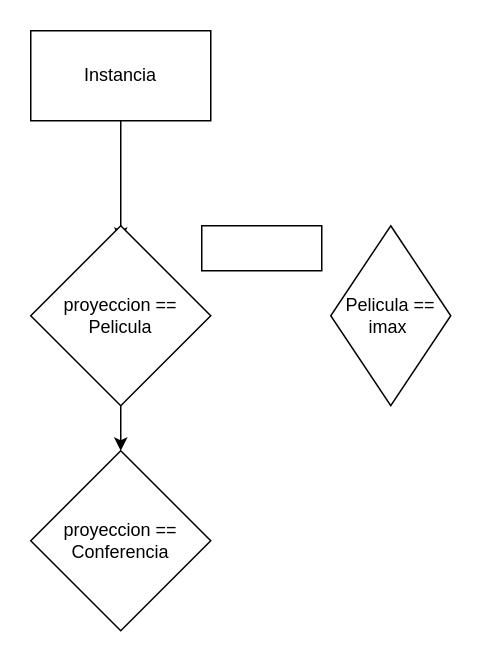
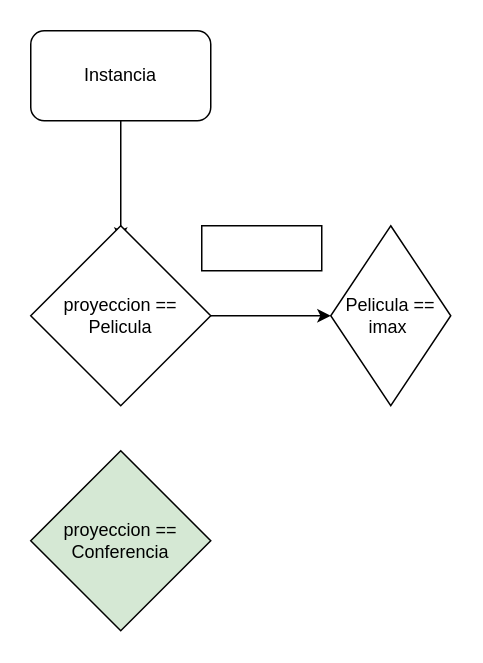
node "Instancia": shape rectangle -> rounded rectangle
edge "proyeccion == Pelicula" -> "proyeccion == Conferencia": now "proyeccion == Pelicula" -> "Pelicula == imax"
node "proyeccion == Conferencia": fillcolor #ffffff -> #d5e8d4
